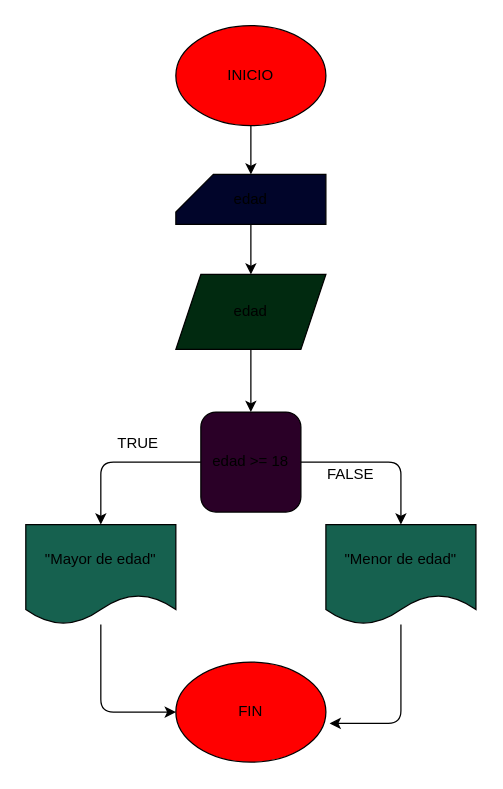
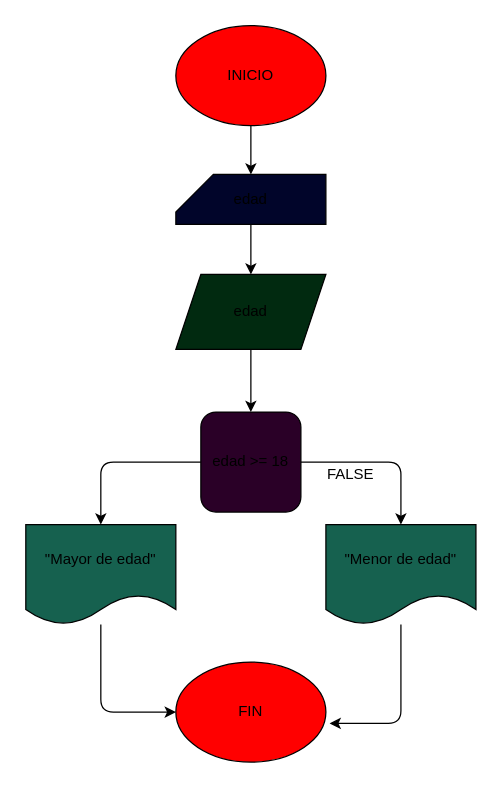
node "TRUE": removed
